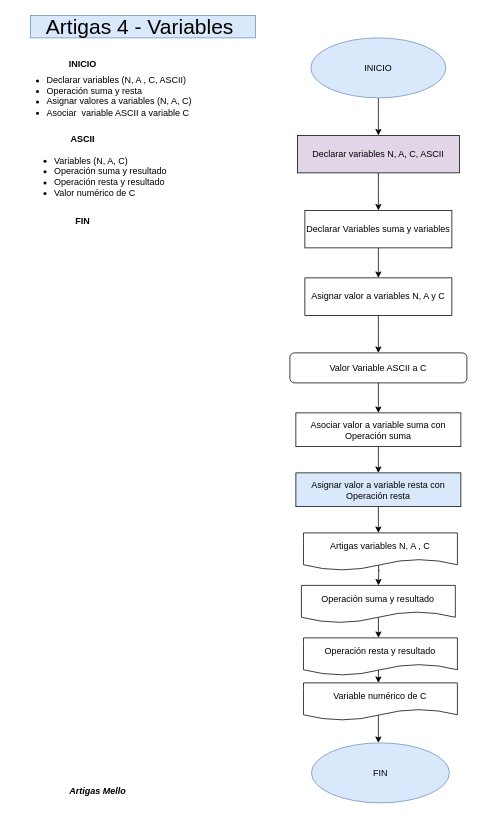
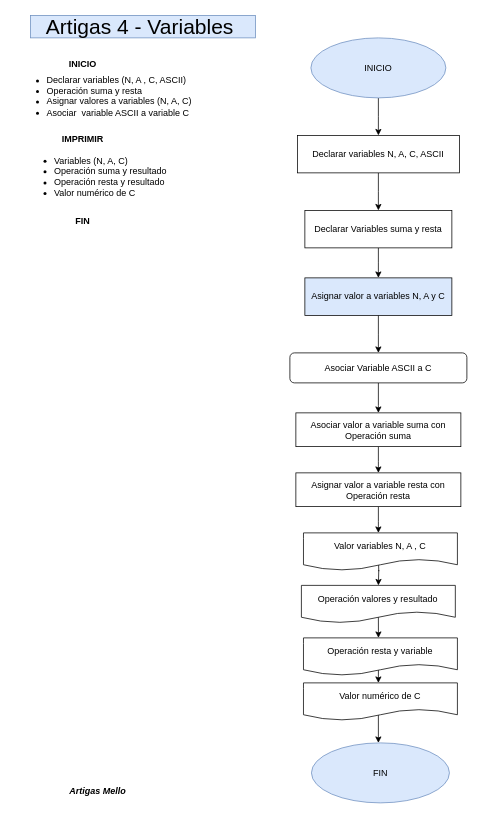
node "ASCII": label "ASCII" -> "IMPRIMIR"
node "Declarar variables N, A, C, ASCII": fillcolor #e1d5e7 -> #ffffff
node "Declarar Variables suma y variables": label "Declarar Variables suma y variables" -> "Declarar Variables suma y resta"
node "Asignar valor a variables N, A y C": fillcolor #ffffff -> #dae8fc
node "Valor Variable ASCII a C": label "Valor Variable ASCII a C" -> "Asociar Variable ASCII a C"
node "Asignar valor a variable resta con Operación resta": fillcolor #dae8fc -> #ffffff
node "Artigas variables N, A , C": label "Artigas variables N, A , C" -> "Valor variables N, A , C"
node "Operación suma y resultado": label "Operación suma y resultado" -> "Operación valores y resultado"
node "Operación resta y resultado": label "Operación resta y resultado" -> "Operación resta y variable"
node "Variable numérico de C": label "Variable numérico de C" -> "Valor numérico de C"
